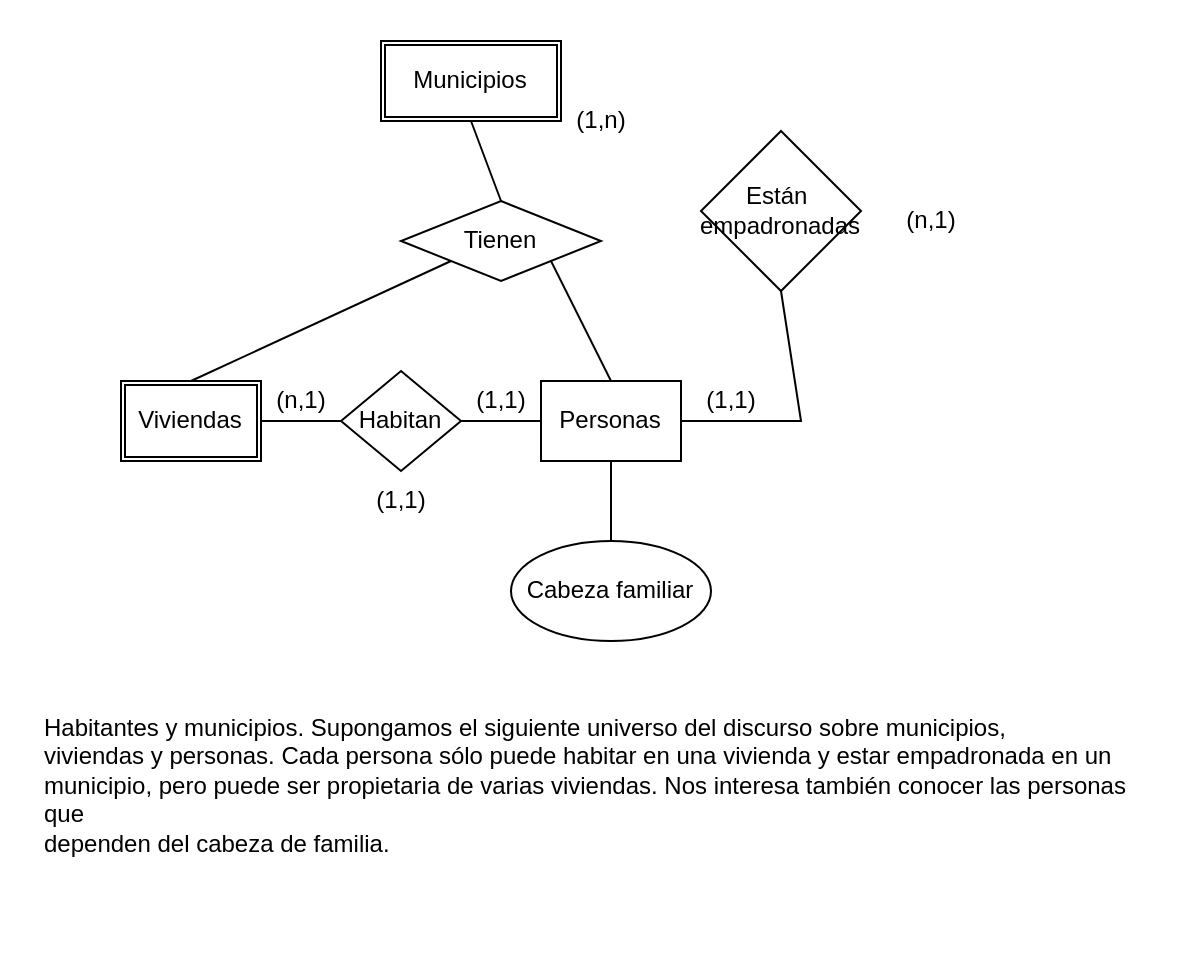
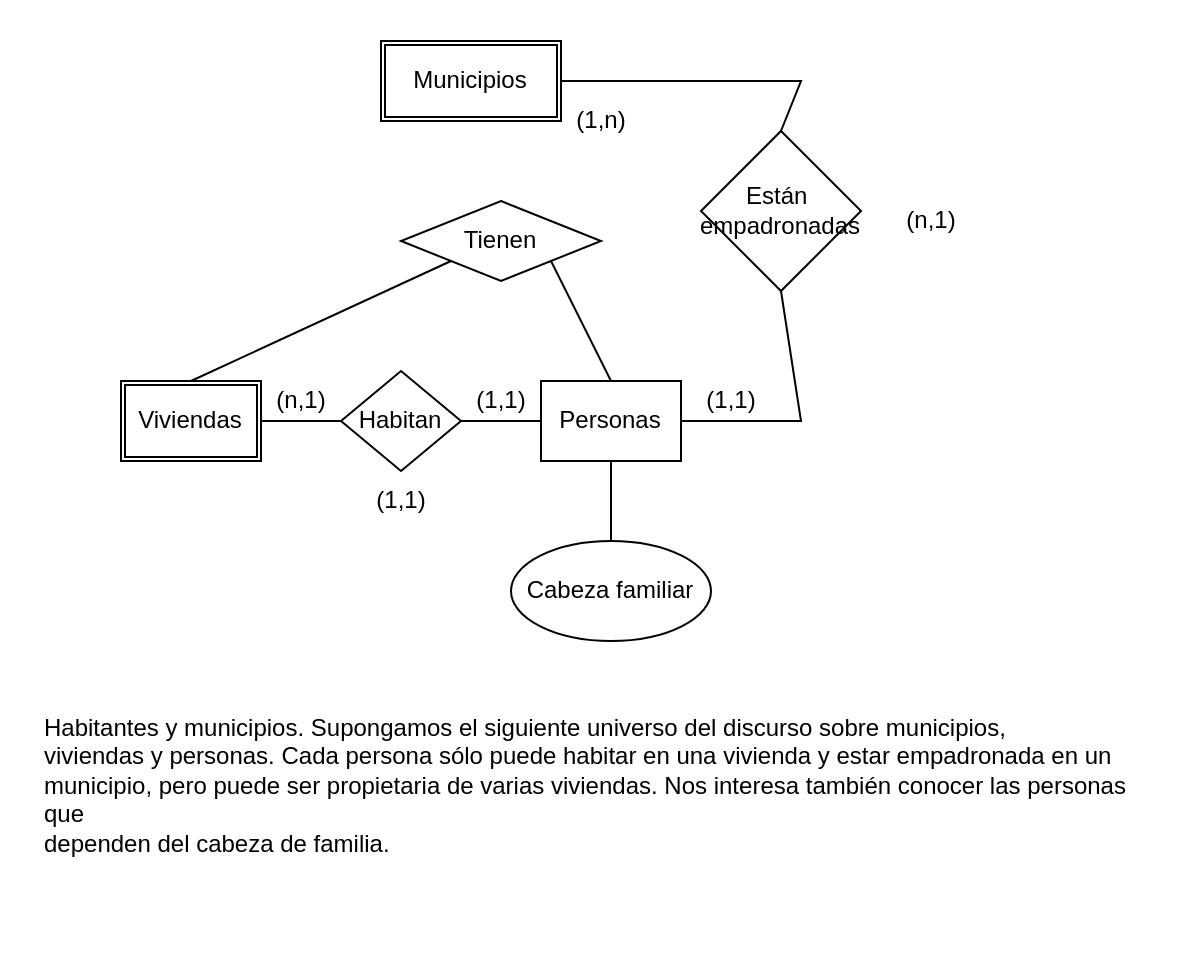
edge "Municipios" -- "Están empadronadas": added
edge "Municipios" -- "Tienen": removed
